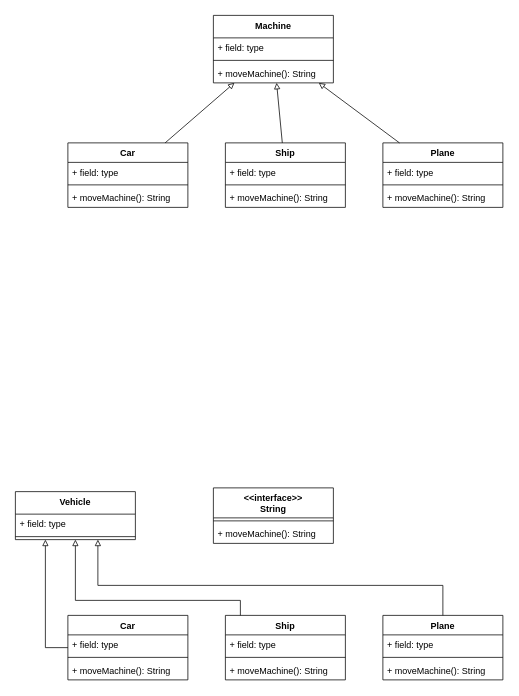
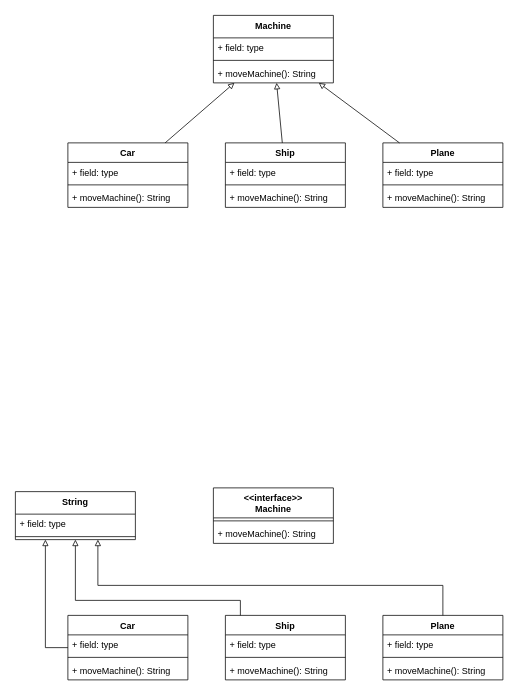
node "Vehicle": label "Vehicle" -> "String"
node "<<interface>> String": label "<<interface>> String" -> "<<interface>> Machine"
